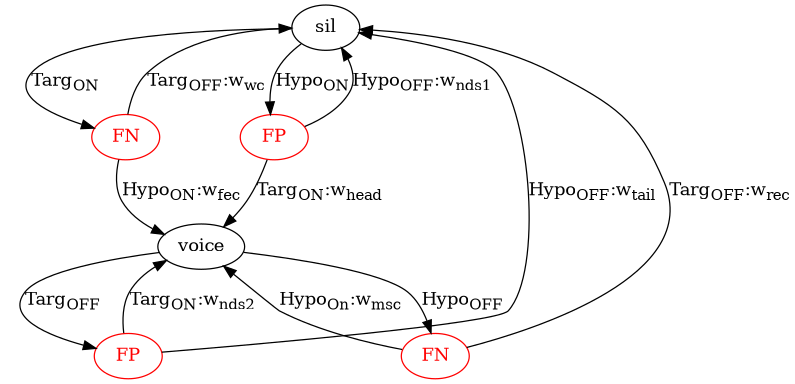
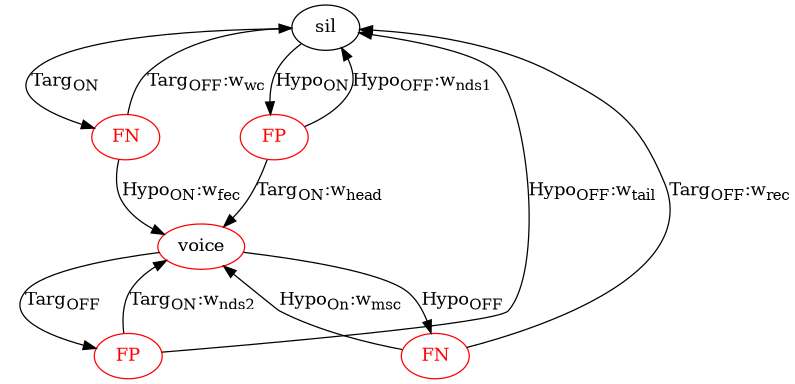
node "voice": color black -> red
